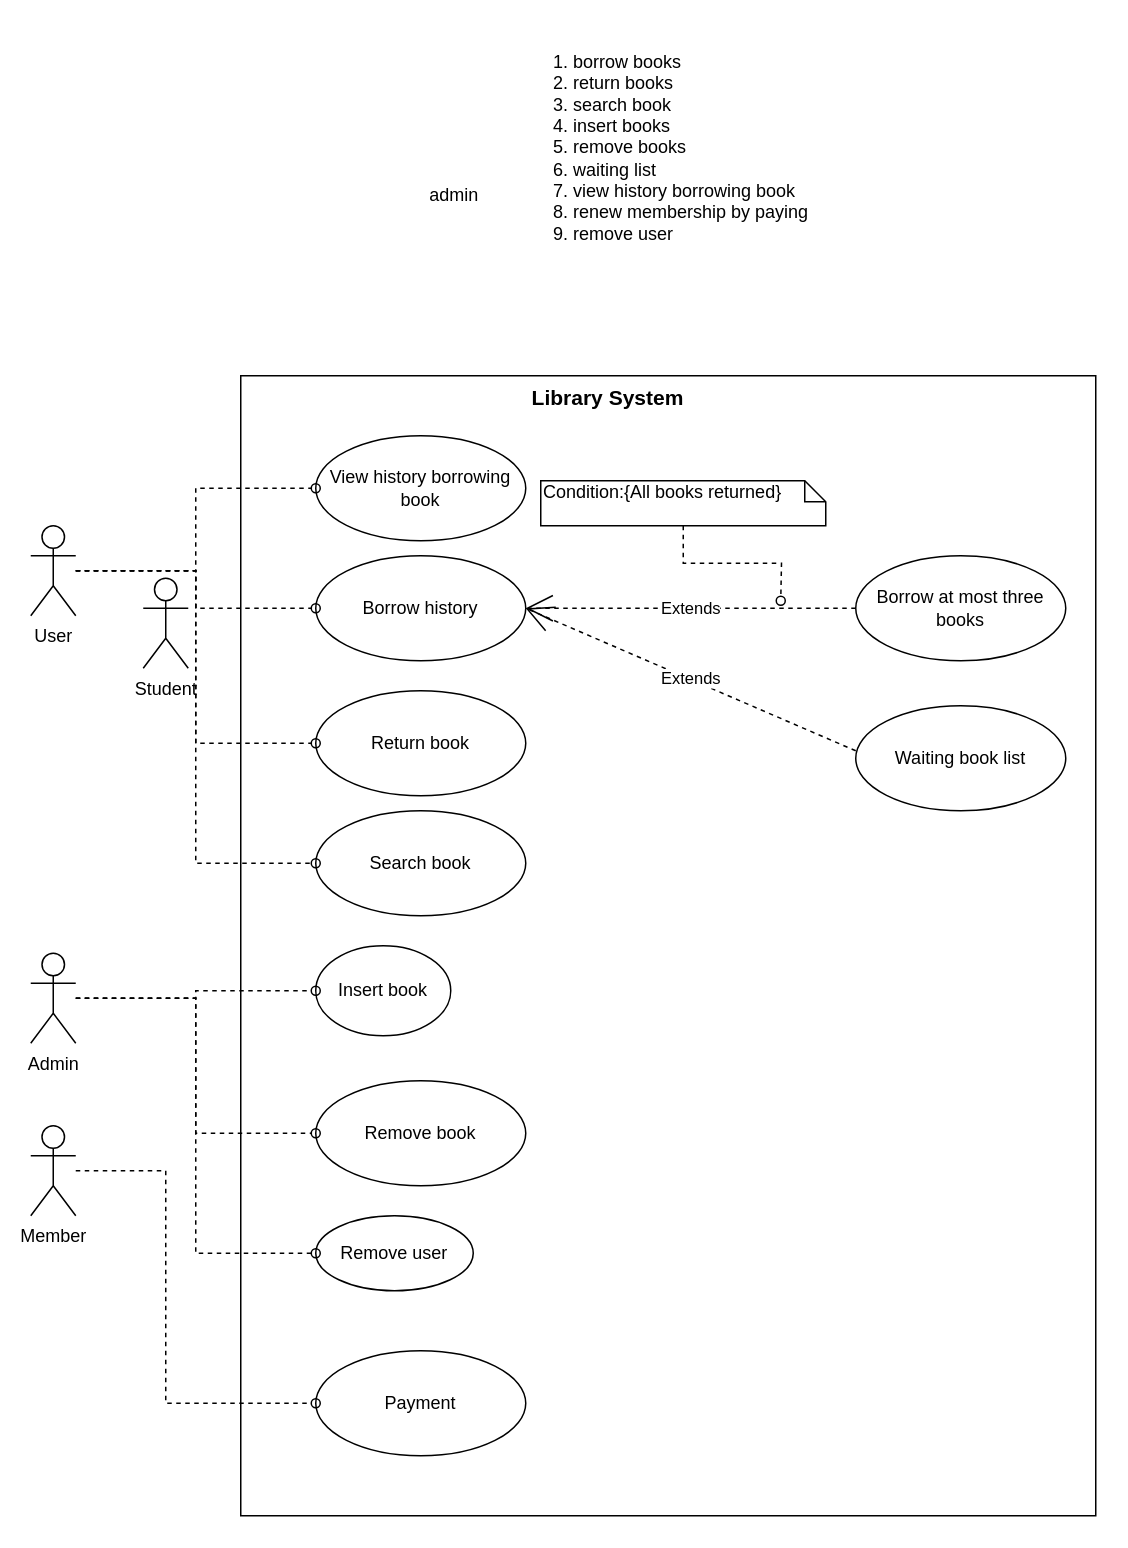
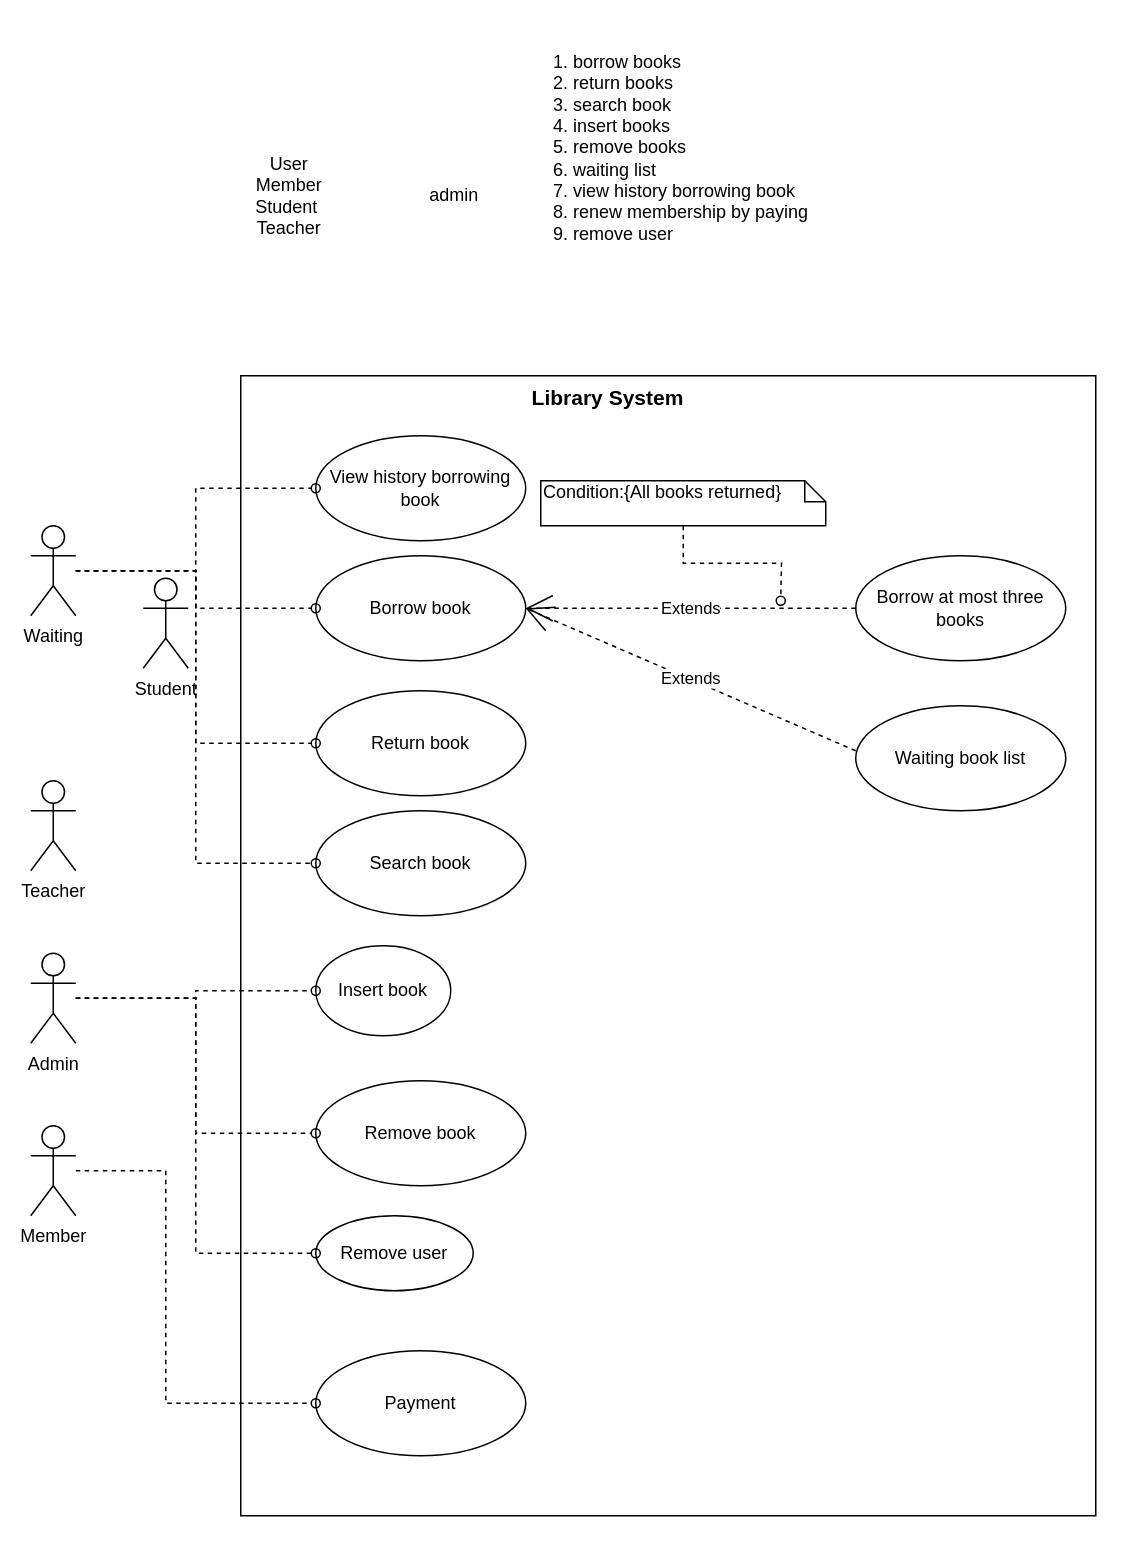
node "User Member Student Teacher": added
node "Borrow history": label "Borrow history" -> "Borrow book"
node "User": label "User" -> "Waiting"
node "Teacher": added
